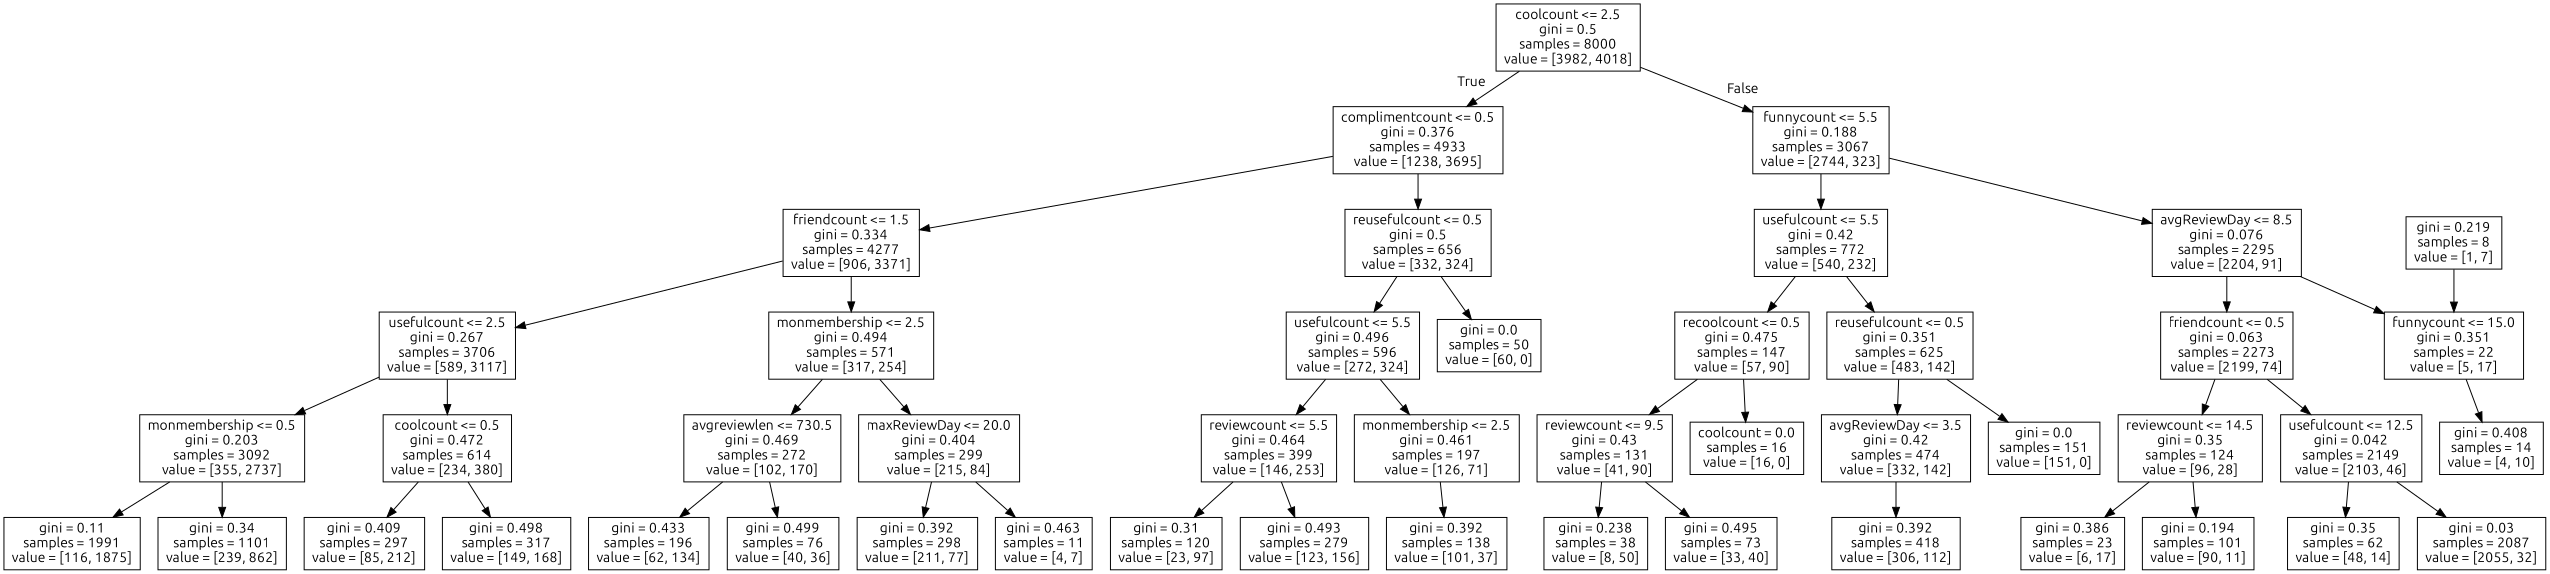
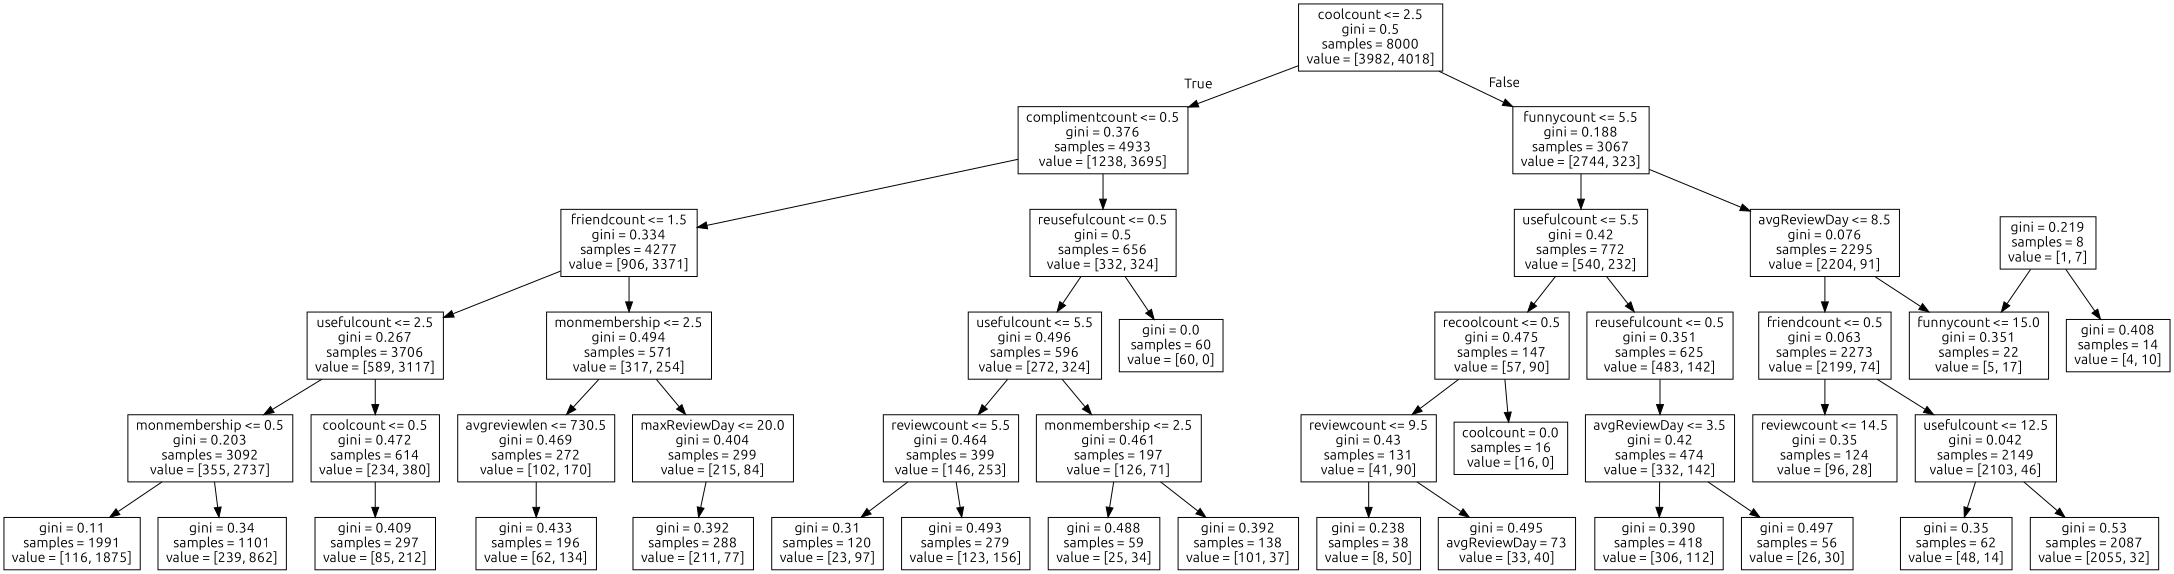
node "gini = 0.0 samples = 50 value = [60, 0]": label "gini = 0.0 samples = 50 value = [60, 0]" -> "gini = 0.0 samples = 60 value = [60, 0]"
edge "funnycount <= 15.0 gini = 0.351 samples = 22 value = [5, 17]" -> "gini = 0.408 samples = 14 value = [4, 10]": now "gini = 0.219 samples = 8 value = [1, 7]" -> "gini = 0.408 samples = 14 value = [4, 10]"
node "gini = 0.0 samples = 151 value = [151, 0]": removed
node "gini = 0.498 samples = 317 value = [149, 168]": removed
node "gini = 0.499 samples = 76 value = [40, 36]": removed
node "gini = 0.392 samples = 298 value = [211, 77]": label "gini = 0.392 samples = 298 value = [211, 77]" -> "gini = 0.392 samples = 288 value = [211, 77]"
node "gini = 0.463 samples = 11 value = [4, 7]": removed
node "gini = 0.488 samples = 59 value = [25, 34]": added
node "gini = 0.495 samples = 73 value = [33, 40]": label "gini = 0.495 samples = 73 value = [33, 40]" -> "gini = 0.495 avgReviewDay = 73 value = [33, 40]"
node "gini = 0.497 samples = 56 value = [26, 30]": added
node "gini = 0.392 samples = 418 value = [306, 112]": label "gini = 0.392 samples = 418 value = [306, 112]" -> "gini = 0.390 samples = 418 value = [306, 112]"
node "gini = 0.386 samples = 23 value = [6, 17]": removed
node "gini = 0.194 samples = 101 value = [90, 11]": removed
node "gini = 0.03 samples = 2087 value = [2055, 32]": label "gini = 0.03 samples = 2087 value = [2055, 32]" -> "gini = 0.53 samples = 2087 value = [2055, 32]"
